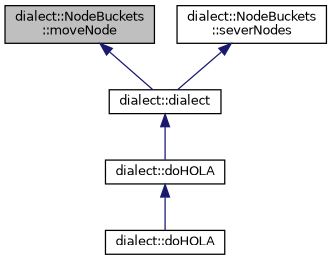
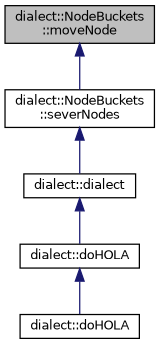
edge "dialect::dialect" -> "dialect::NodeBuckets ::moveNode": now "dialect::NodeBuckets ::severNodes" -> "dialect::NodeBuckets ::moveNode"
